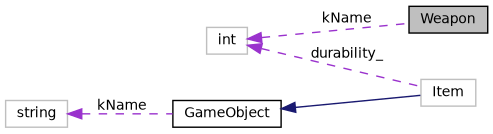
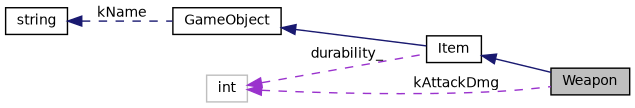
edge "Weapon" -> "int": label " kName" -> " kAttackDmg"
edge "Weapon" -> "Item": added
node "Item": color grey75 -> black
node "string": color grey75 -> black
edge "GameObject" -> "string": color darkorchid3 -> midnightblue
